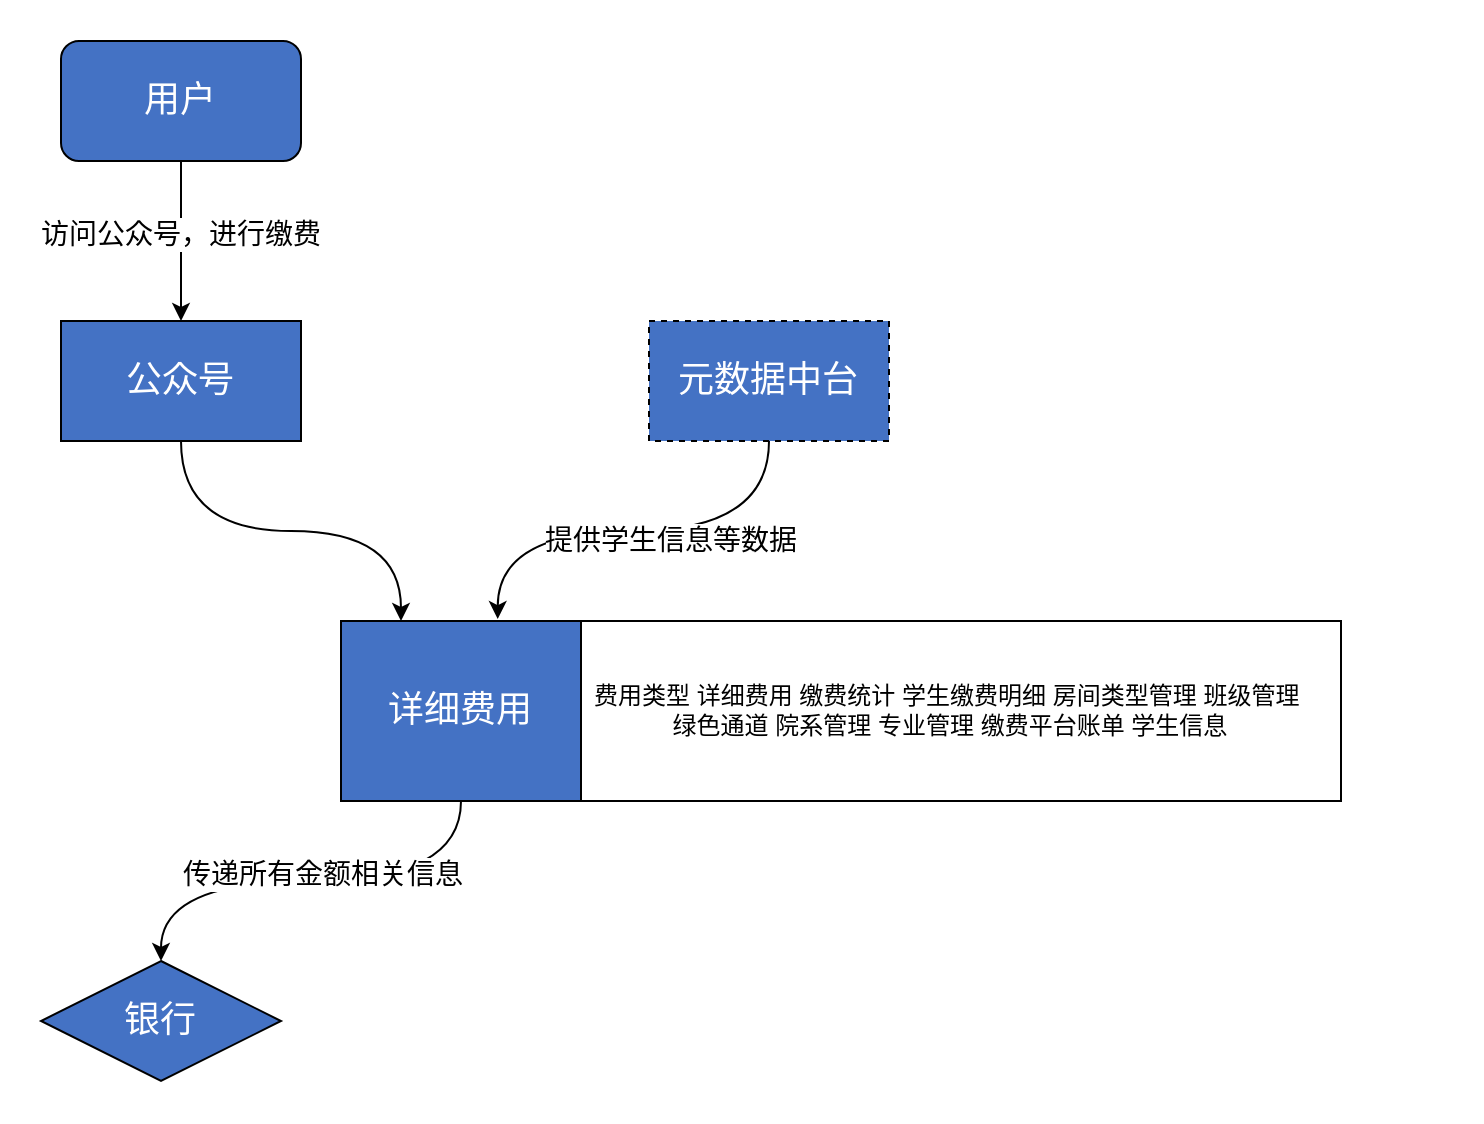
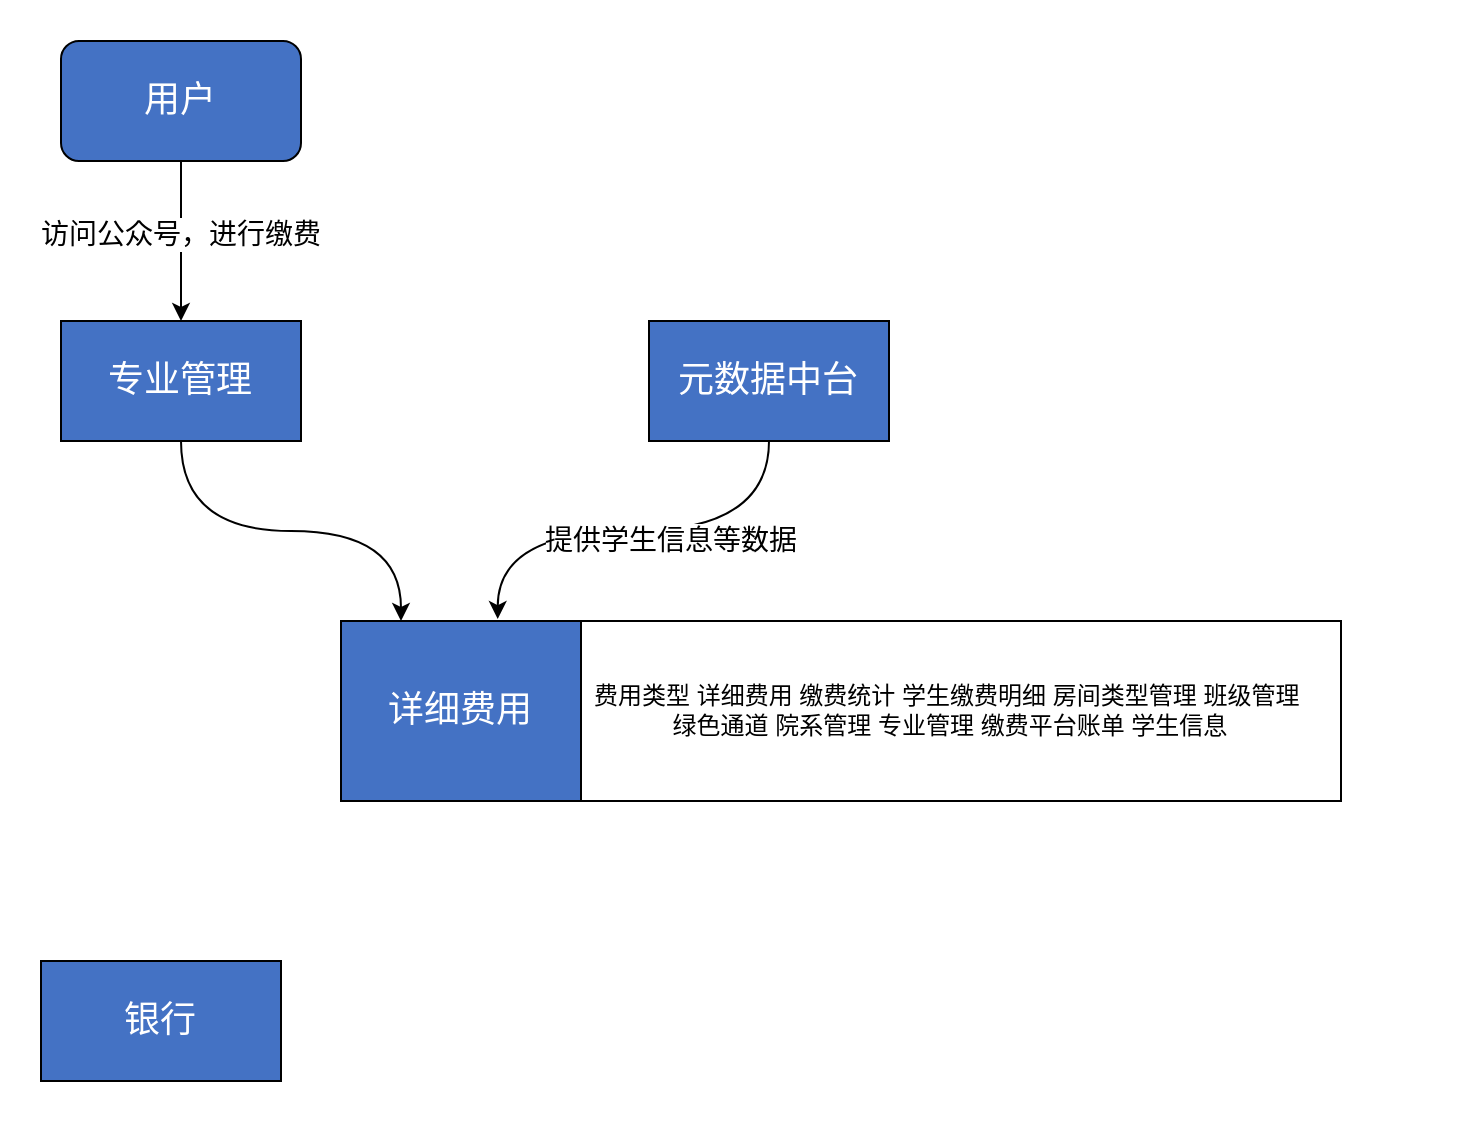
node "公众号": label "公众号" -> "专业管理"
node "元数据中台": style dashed -> solid
edge "详细费用" -> "银行": removed, label "传递所有金额相关信息"
node "银行": shape diamond -> rectangle
